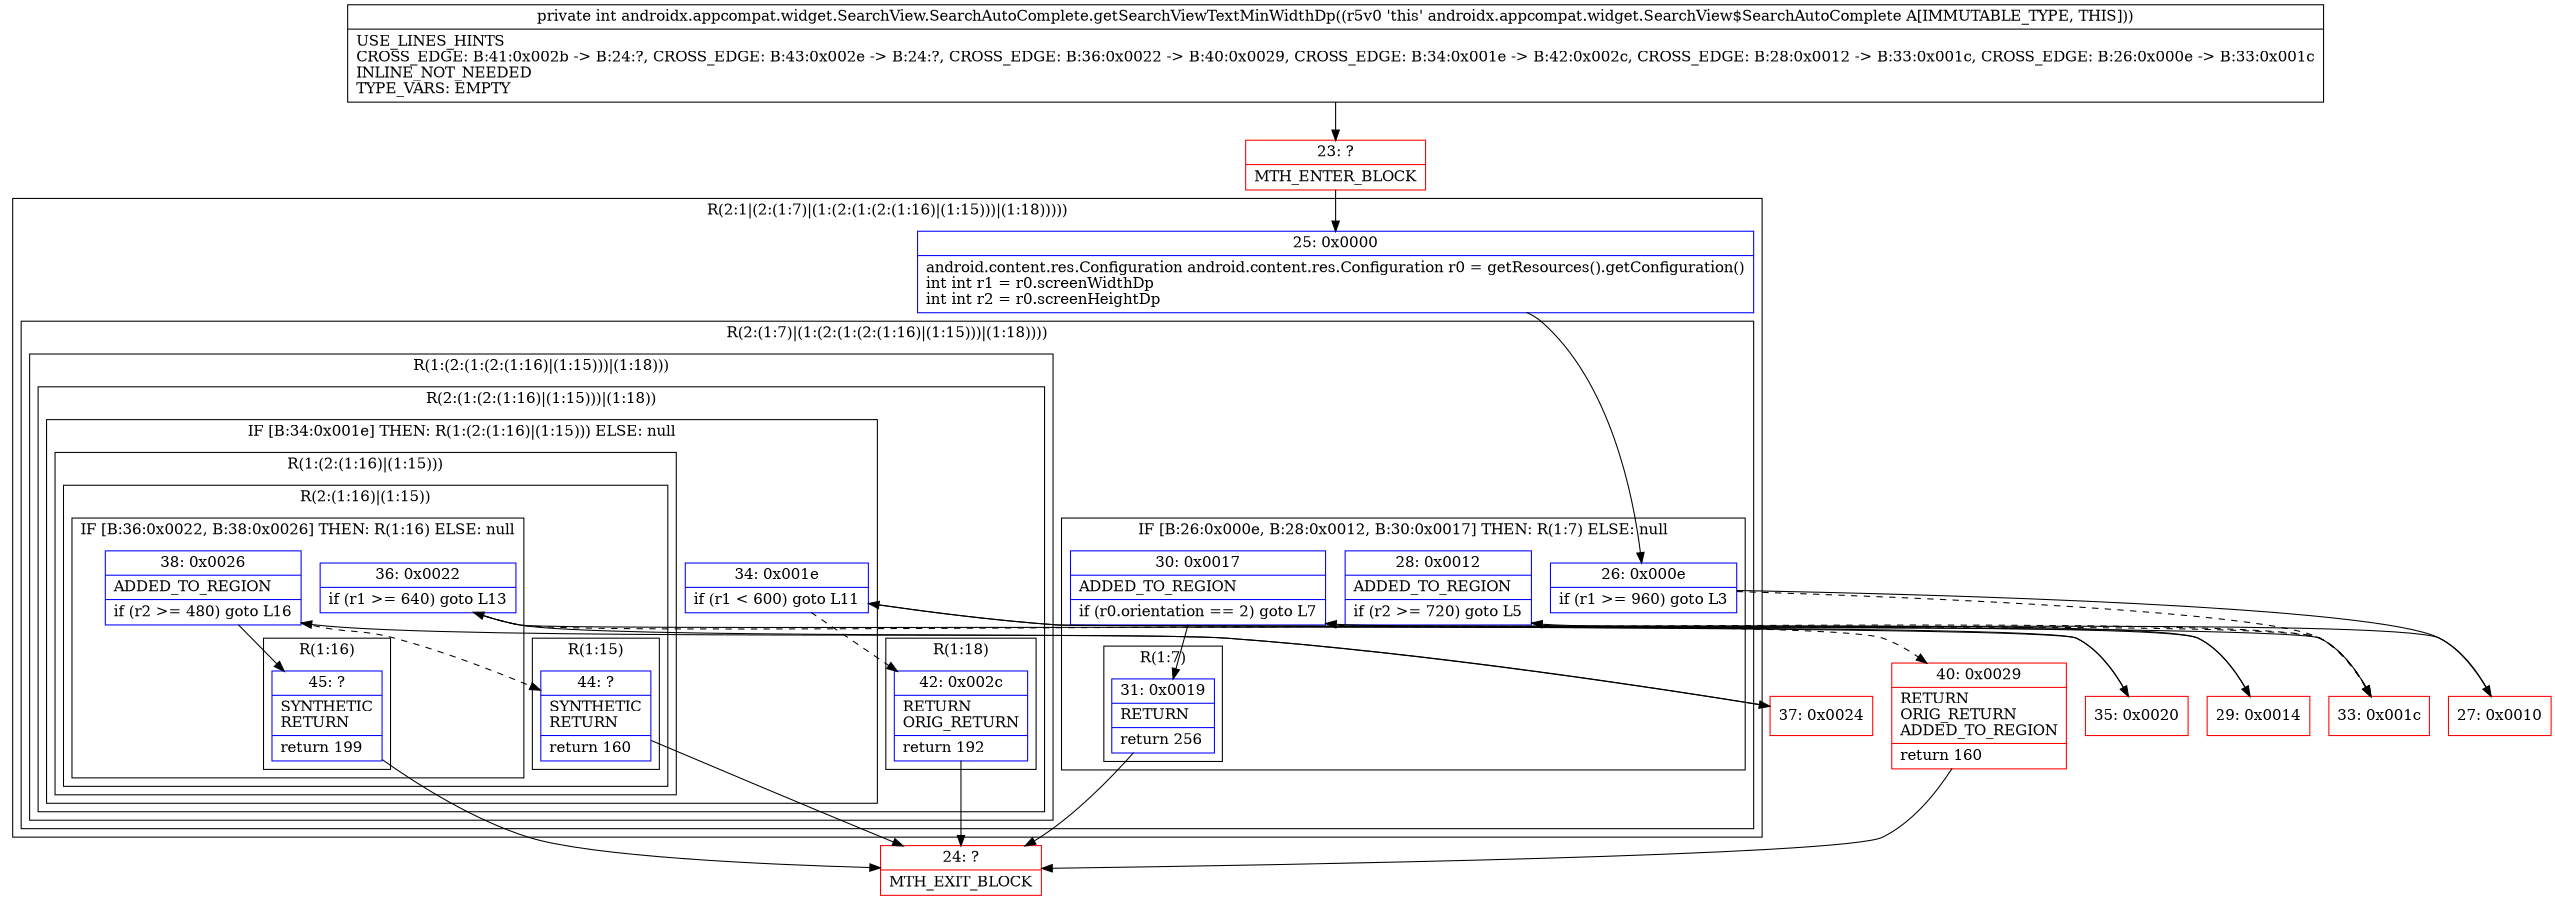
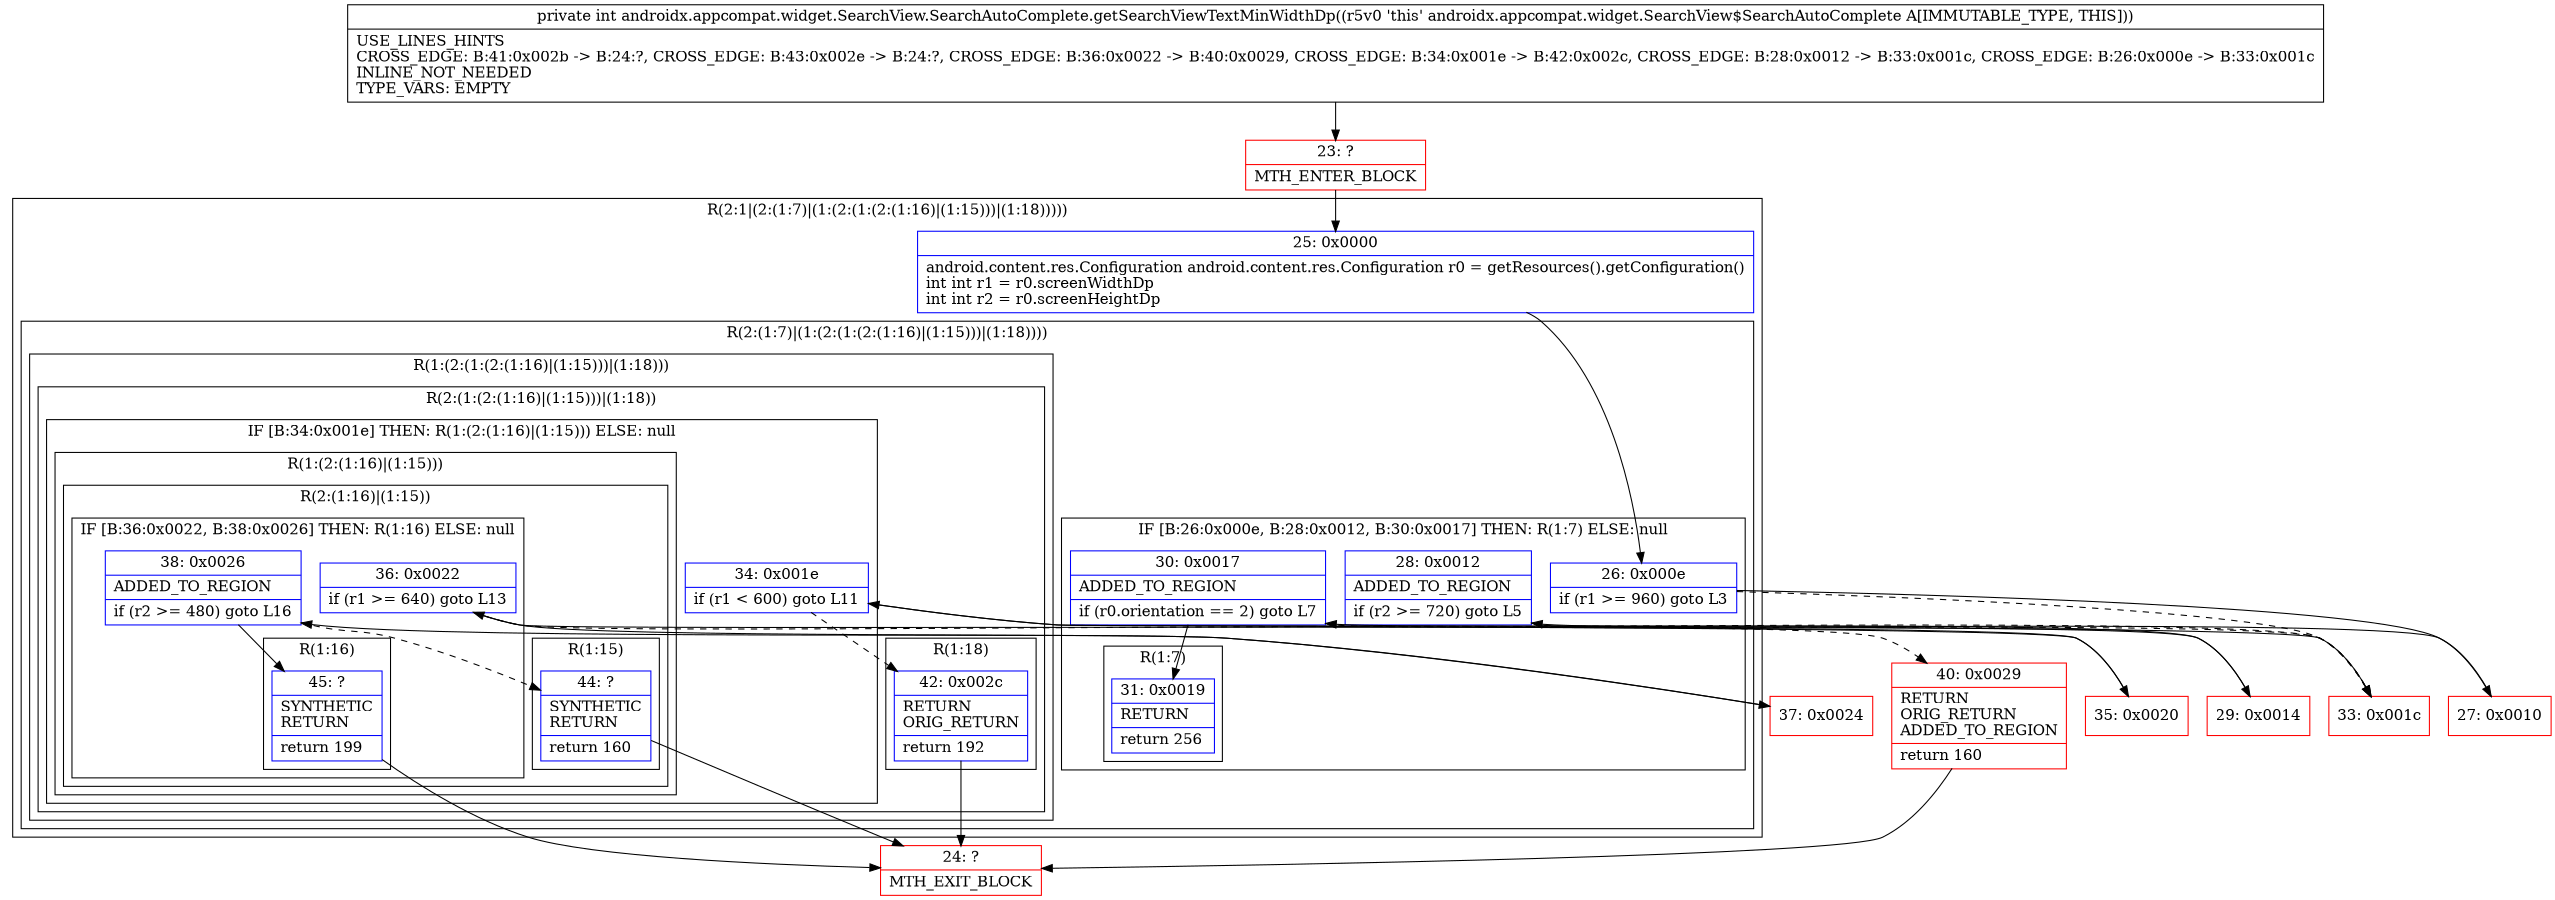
edge "31: 0x0019" -> "24: ?": removed
